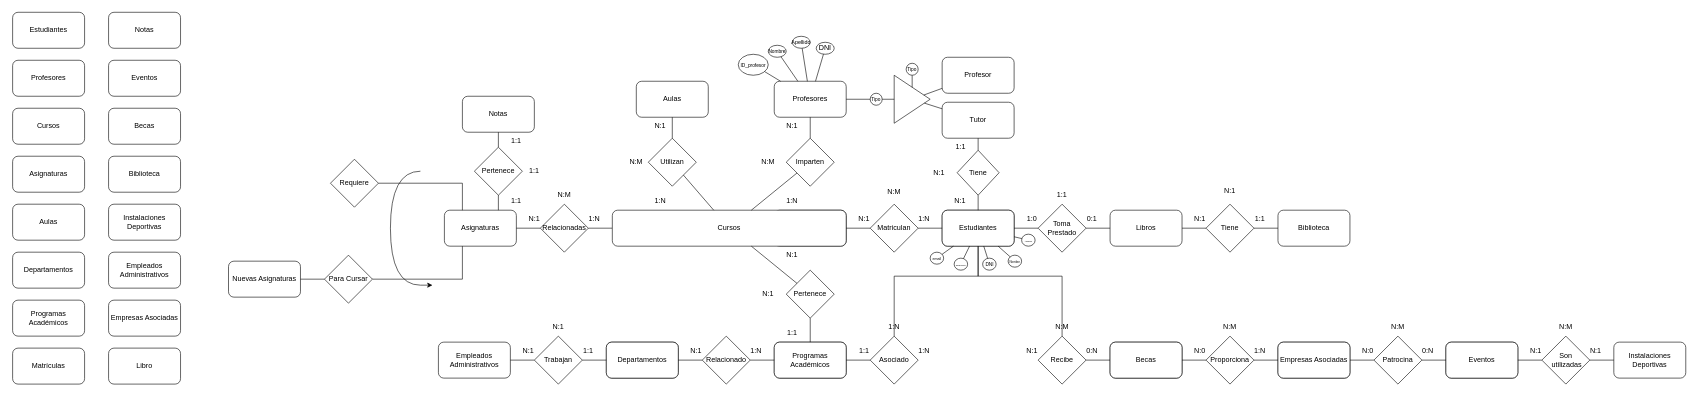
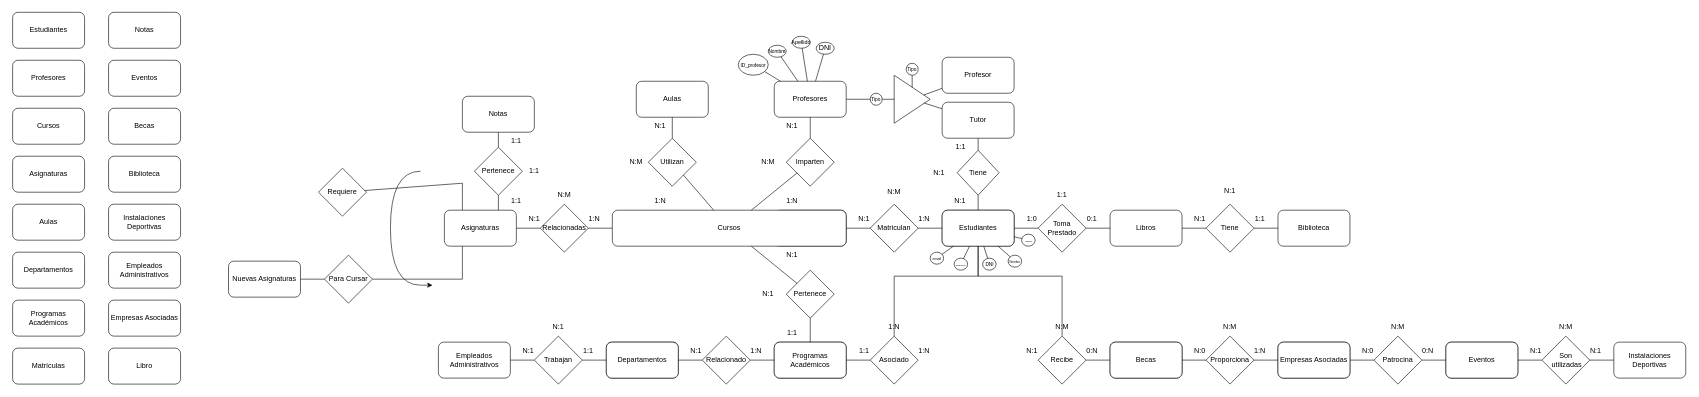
node "Requiere": moved (354, 183) -> (342, 192)
